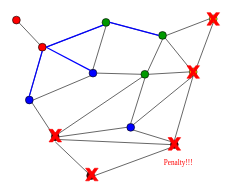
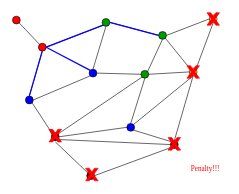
node "Penalty!!!": moved (179, 164) -> (206, 170)
